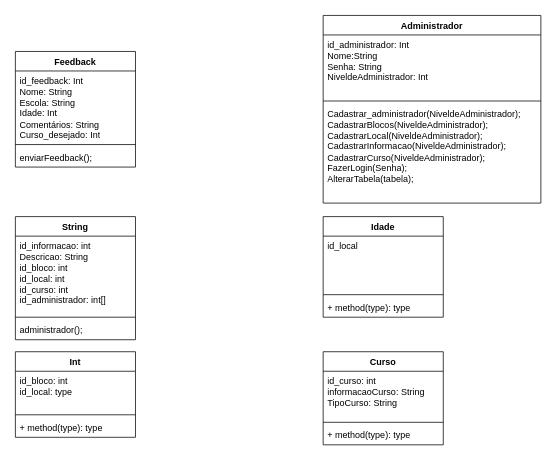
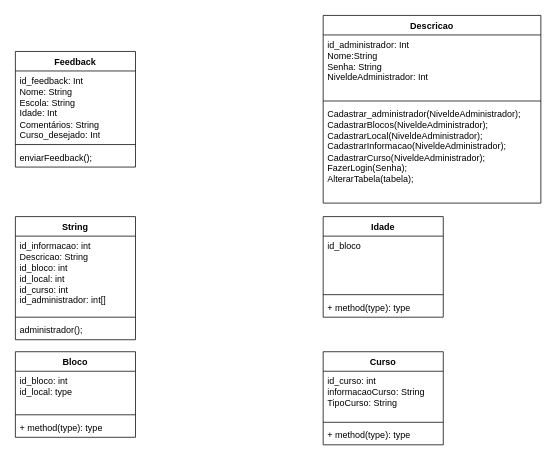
node "Administrador": label "Administrador" -> "Descricao"
node "id_local": label "id_local" -> "id_bloco"
node "Int": label "Int" -> "Bloco"
